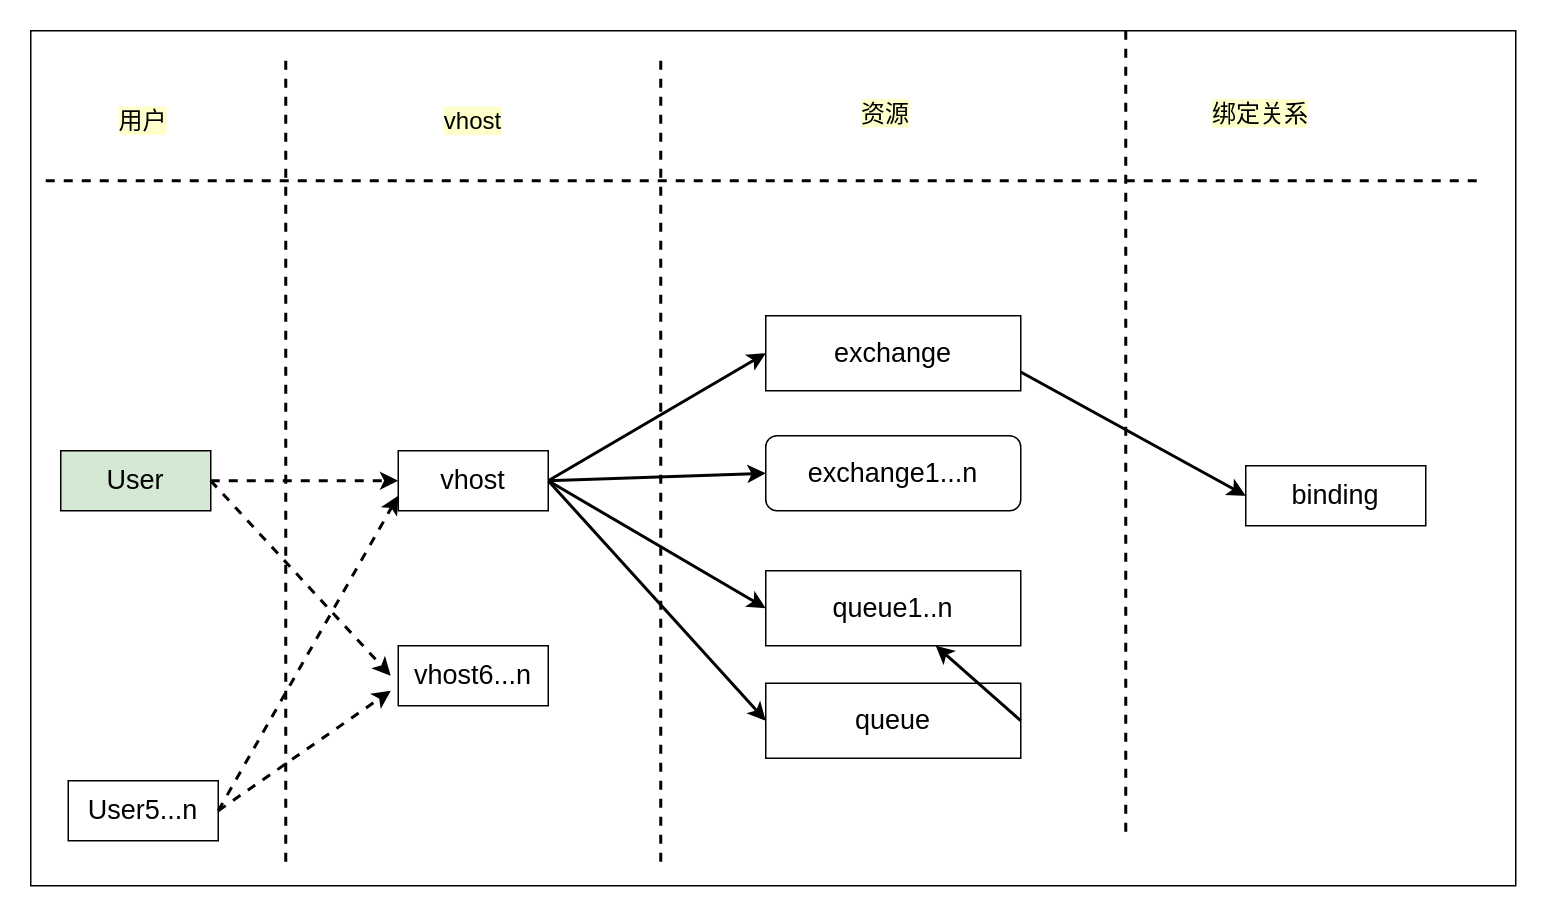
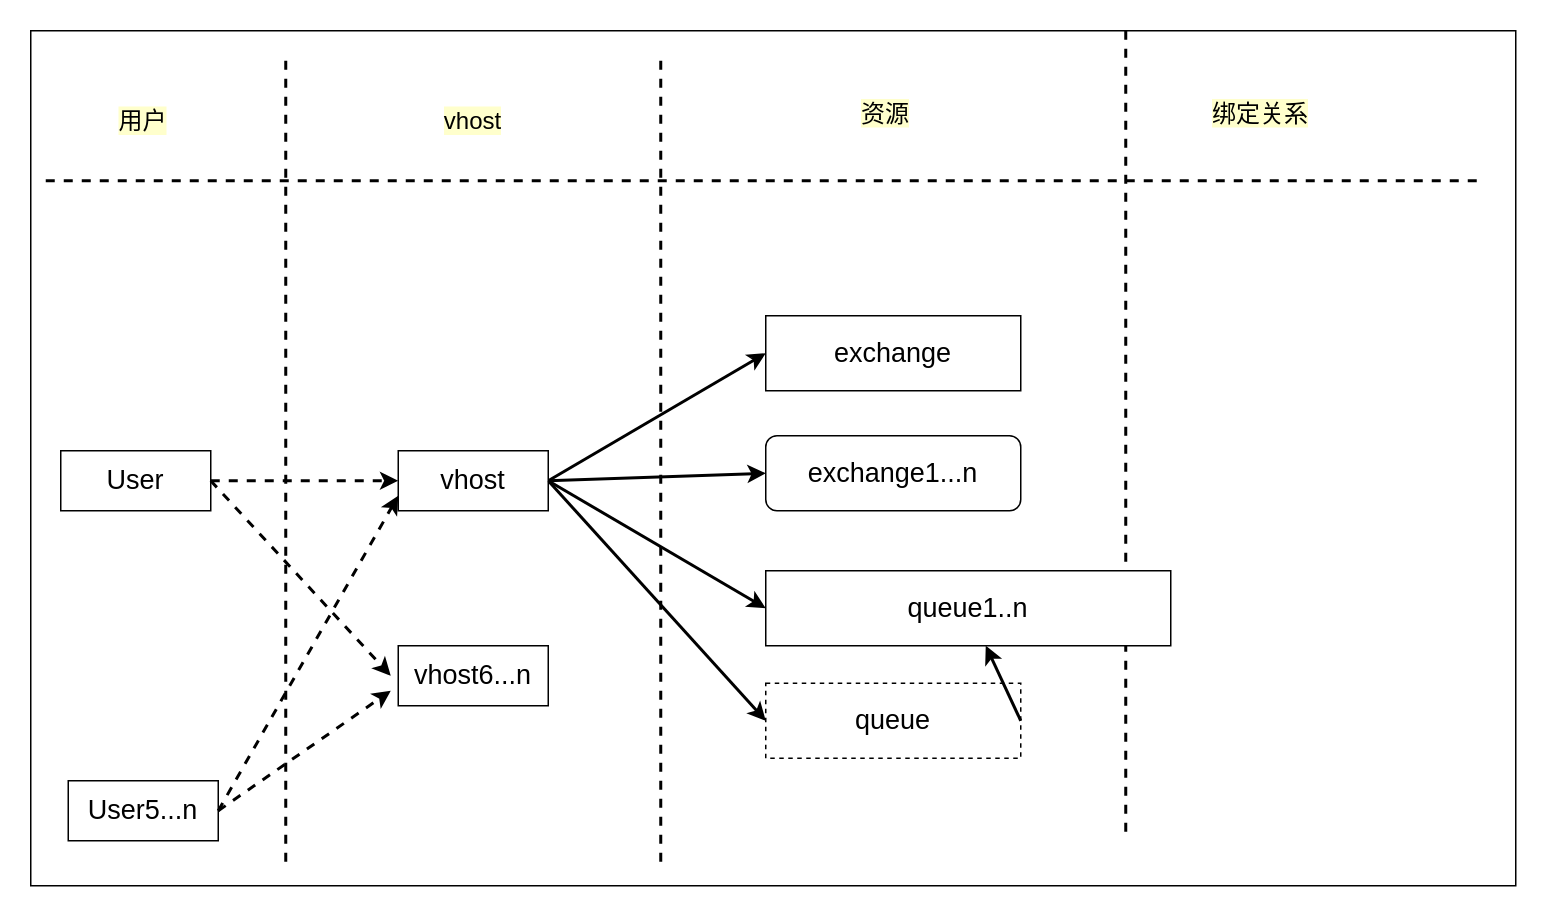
edge "exchange" -> "binding": removed
node "User": fillcolor #d5e8d4 -> #ffffff
node "binding": removed
node "queue1..n": size 255x75 -> 405x75
node "queue": style solid -> dashed
